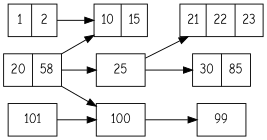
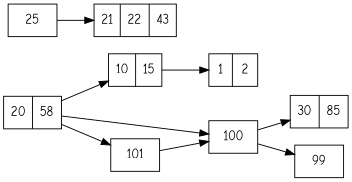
edge "1" -> "10": reversed
node "21": text "23" -> "43"
edge "20" -> "25": now "20" -> "101"
edge "25" -> "30": now "100" -> "30"
